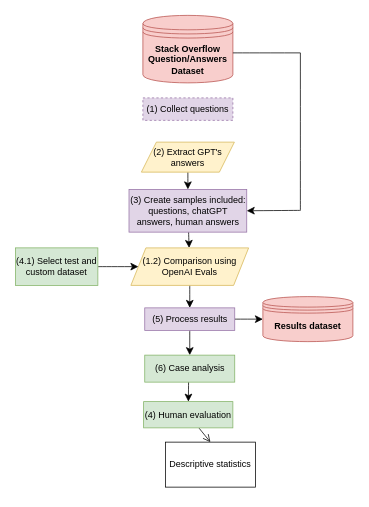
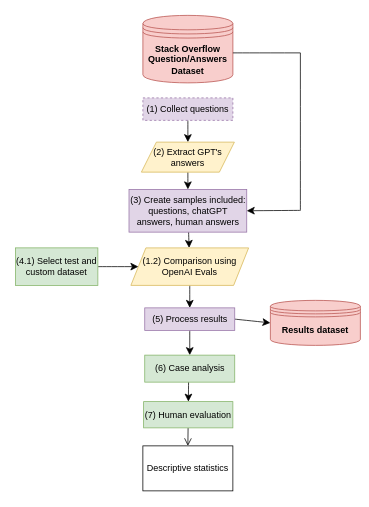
edge "(1) Collect questions" -> "(2) Extract GPT's answers": added
node "Results dataset": moved (308, 319) -> (315, 323)
node "(4) Human evaluation": label "(4) Human evaluation" -> "(7) Human evaluation"
node "Descriptive statistics": moved (210, 465) -> (188, 468)
